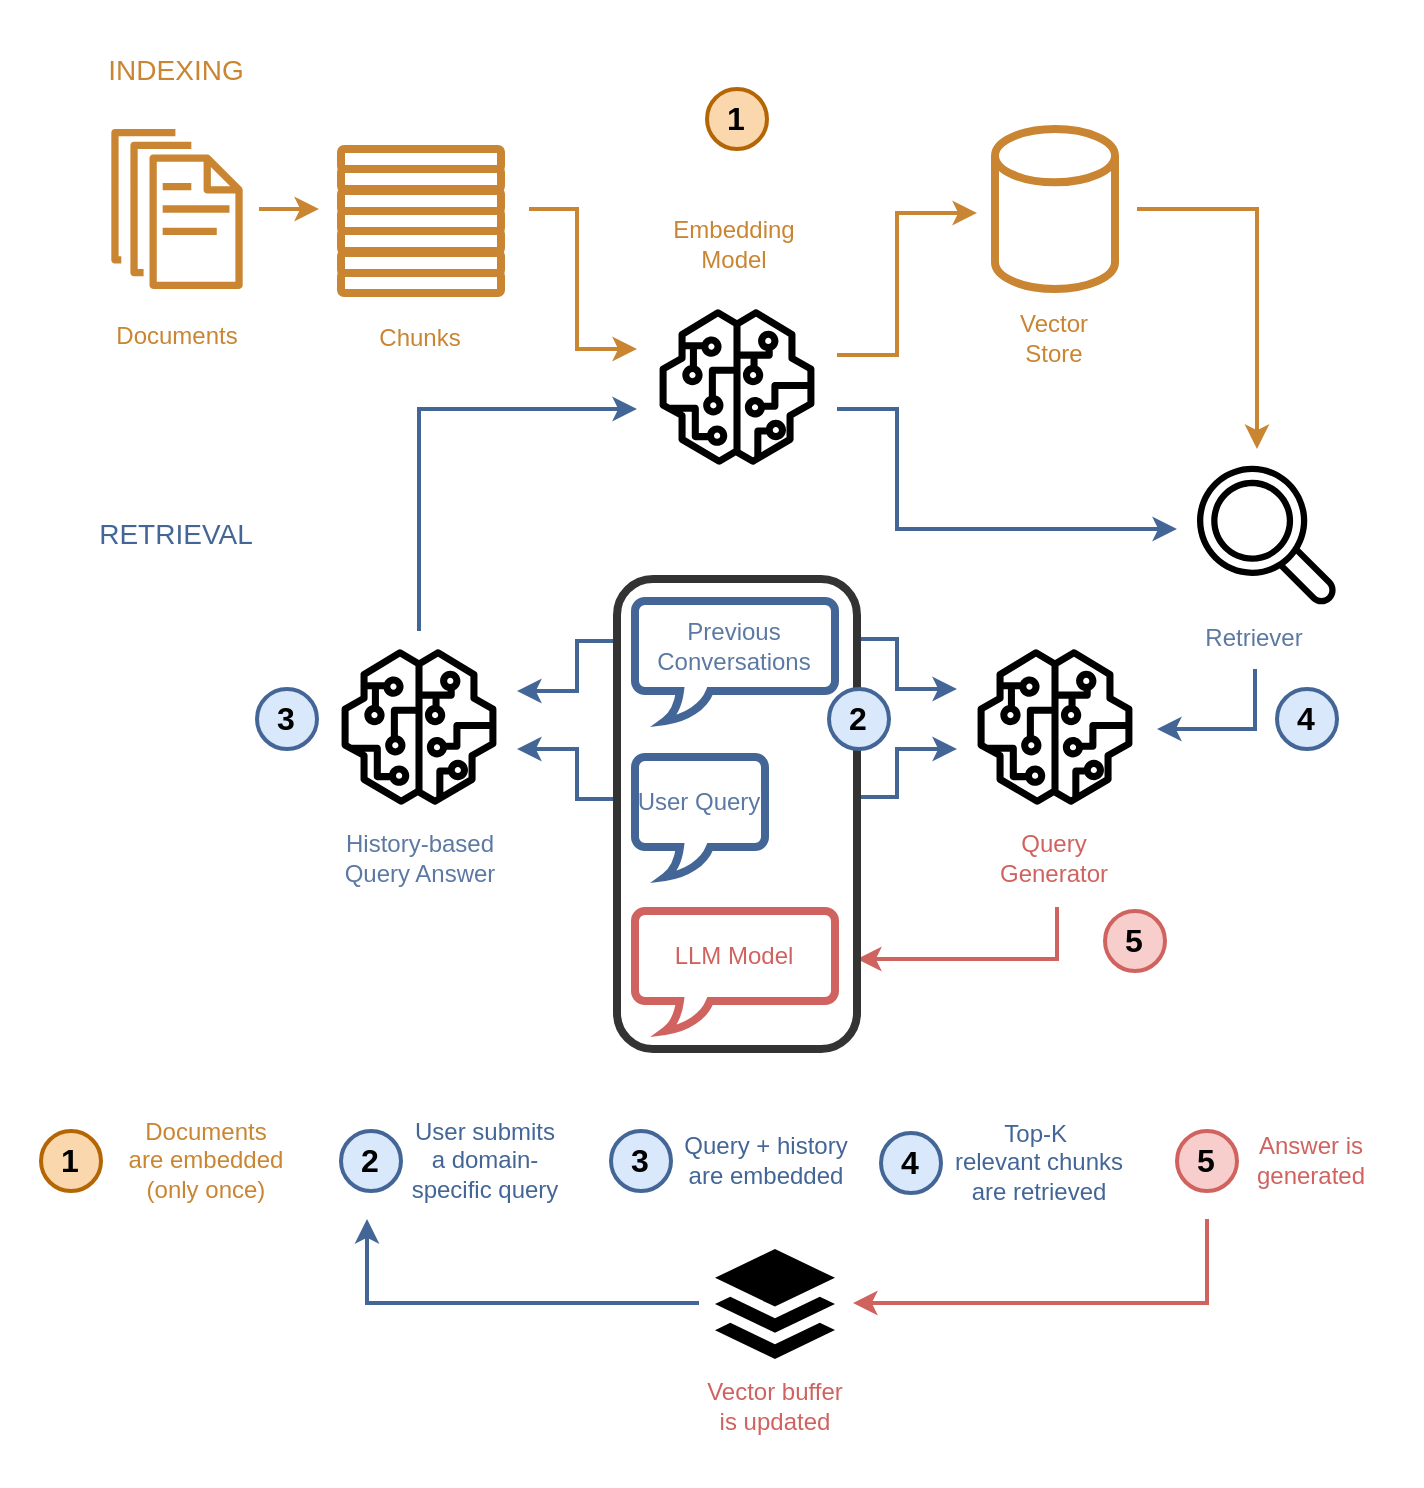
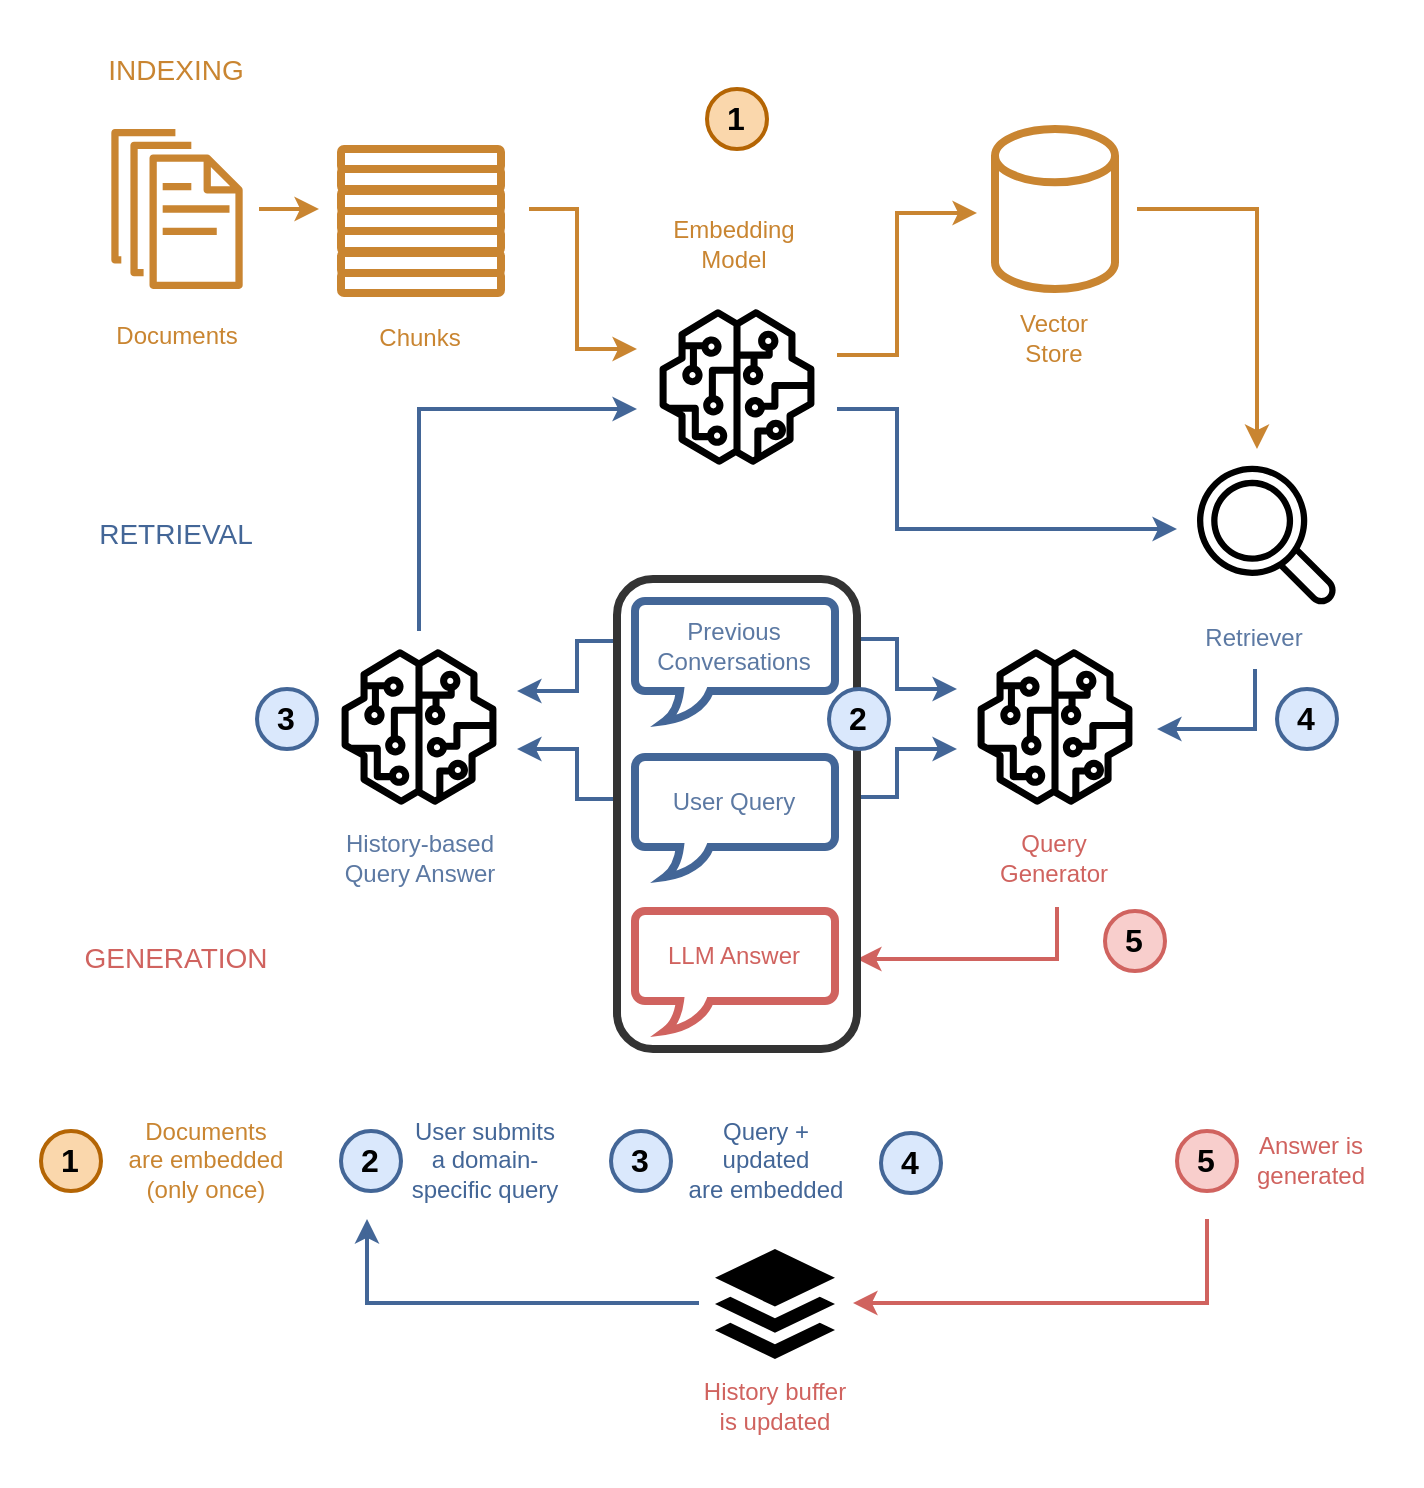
node "User Query": size 130x120 -> 200x120
node "LLM Model": label "LLM Model" -> "LLM Answer"
node "GENERATION": added
node "Query + history are embedded": label "Query + history are embedded" -> "Query + updated are embedded"
node "Top-K relevant chunks are retrieved": removed
node "Vector buffer is updated": label "Vector buffer is updated" -> "History buffer is updated"
